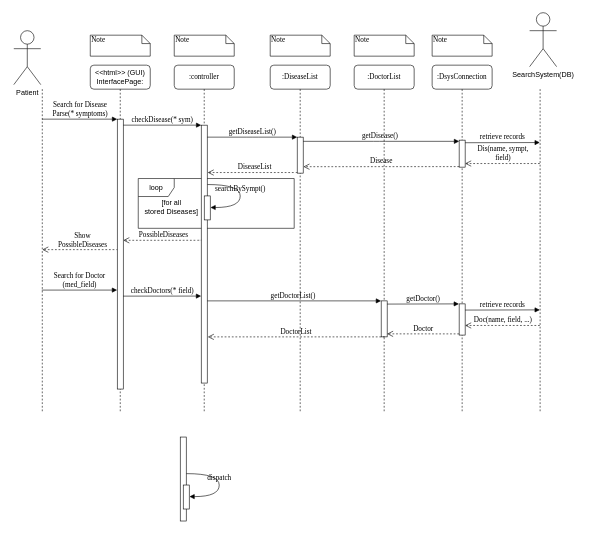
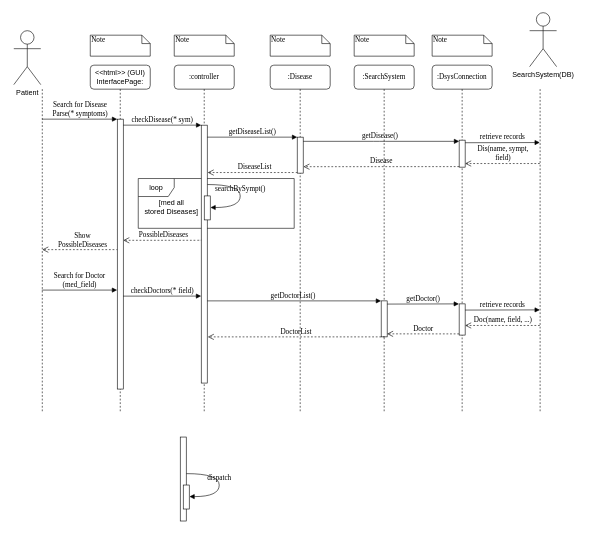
node ":DiseaseList": label ":DiseaseList" -> ":Disease"
node ":DoctorList": label ":DoctorList" -> ":SearchSystem"
node "[for all stored Diseases]": label "[for all stored Diseases]" -> "[med all stored Diseases]"
